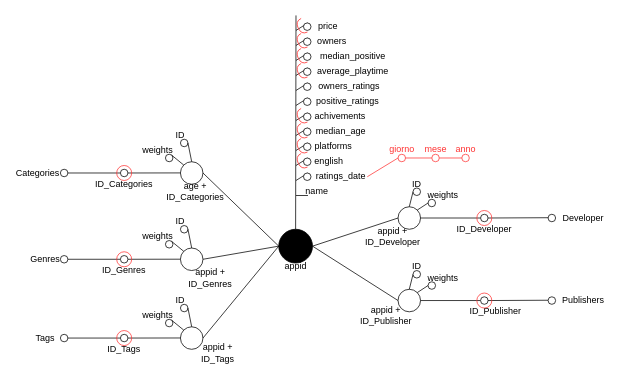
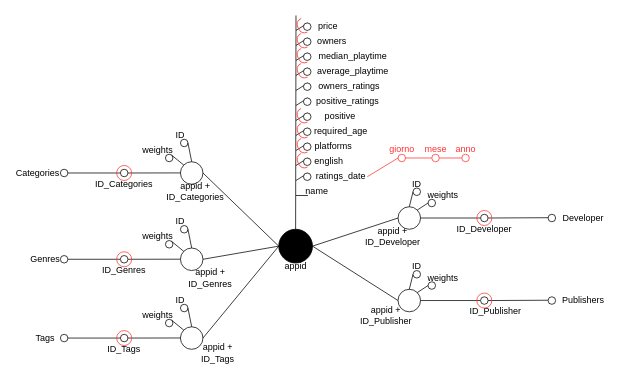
node "median_positive": label "median_positive" -> "median_playtime"
node "achivements": label "achivements" -> "positive"
node "median_age": label "median_age" -> "required_age"
node "age + ID_Categories": label "age + ID_Categories" -> "appid + ID_Categories"
